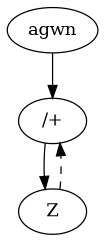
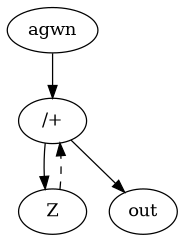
node "out": added
